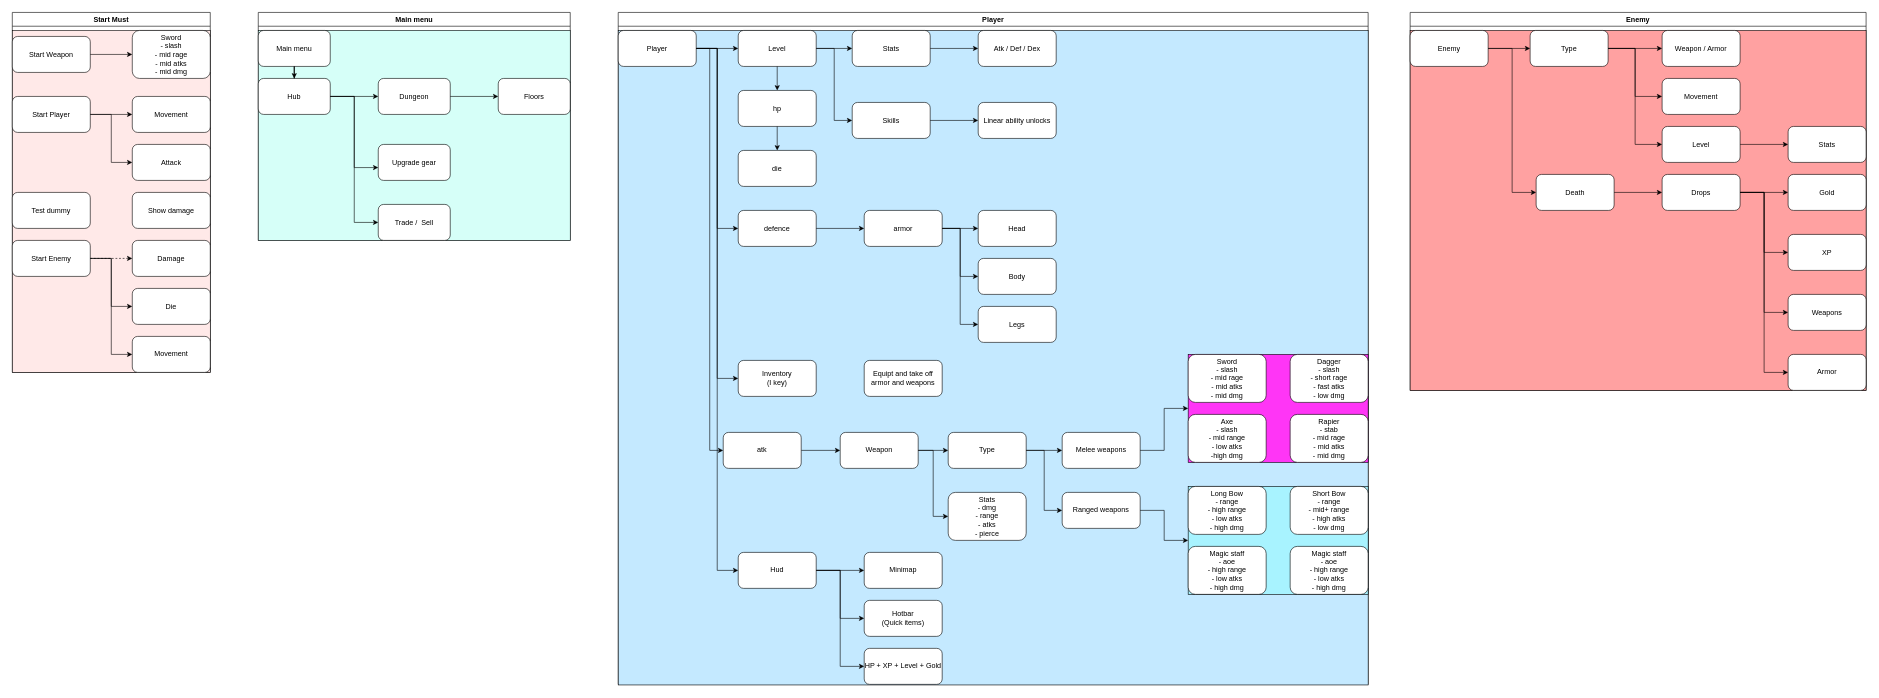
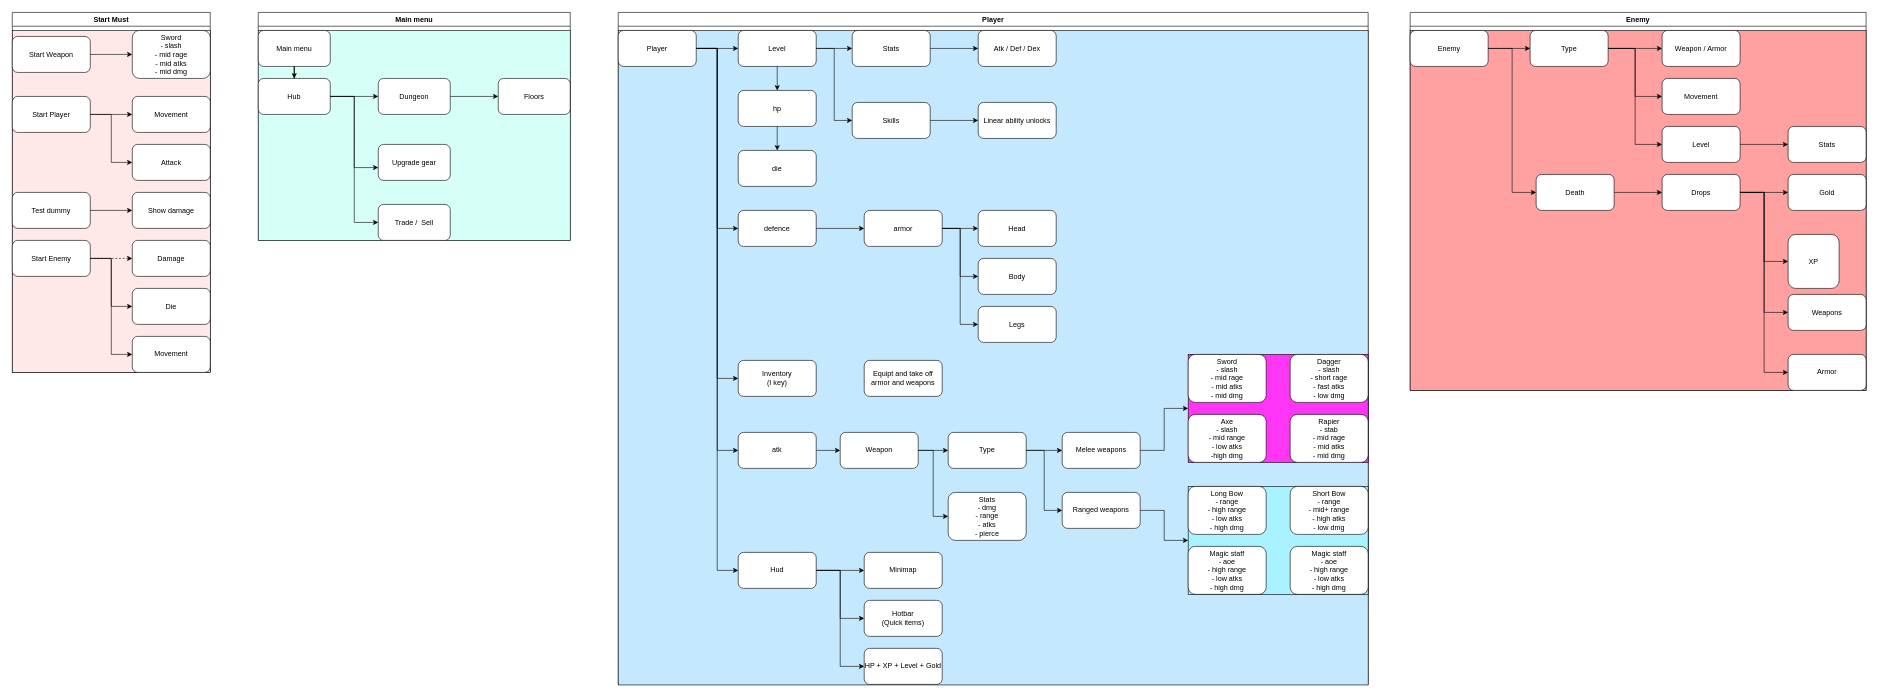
edge "Test dummy" -> "Show damage": added
node "XP": size 78x36 -> 51x54
node "atk": moved (762, 450) -> (777, 450)
